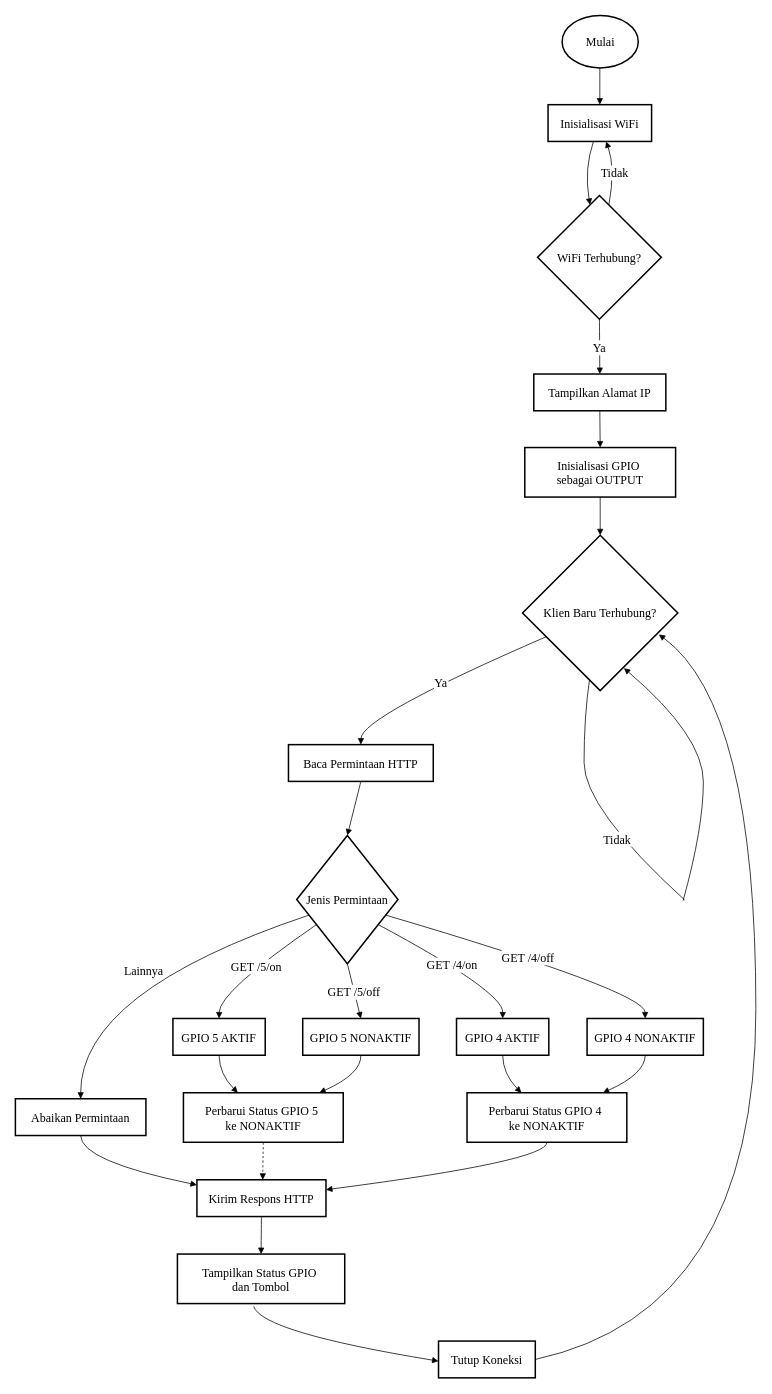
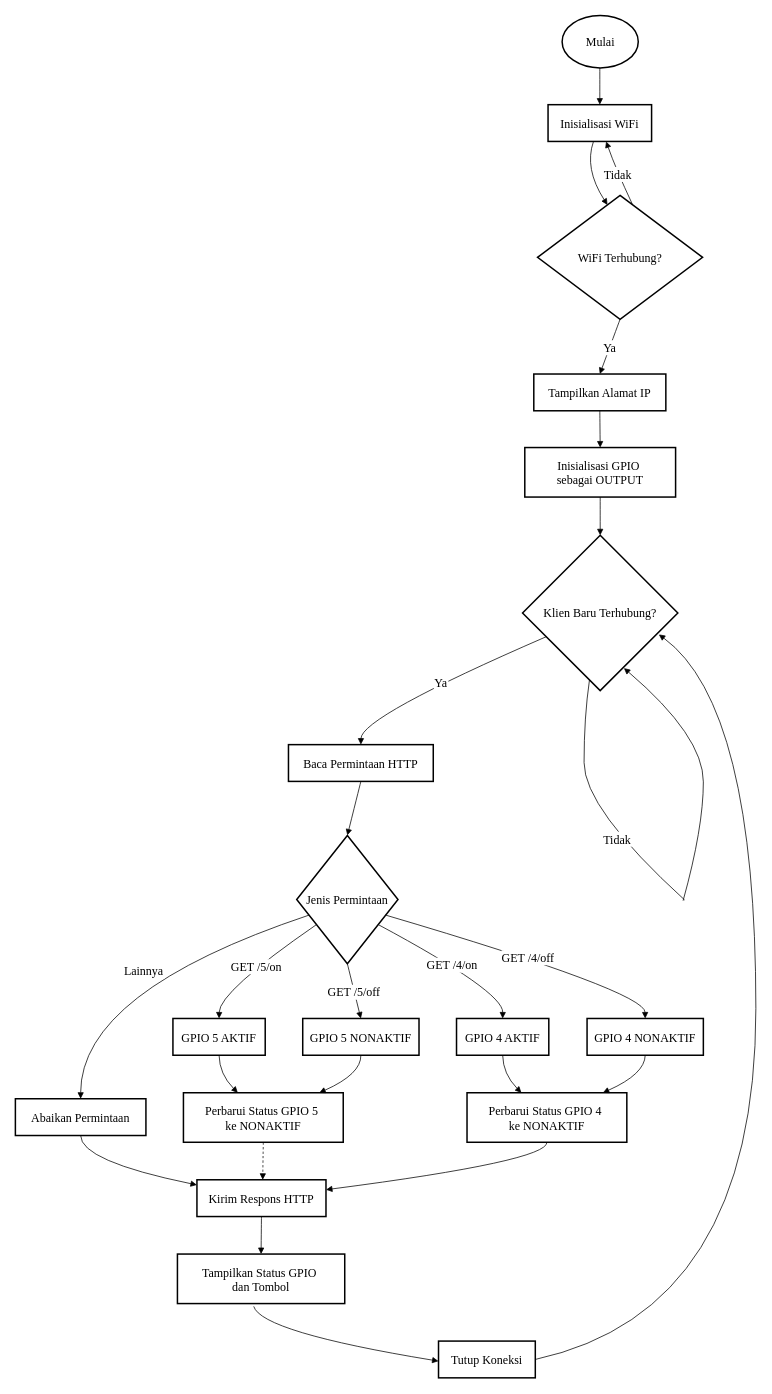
node "WiFi Terhubung?": size 124x124 -> 165x124
